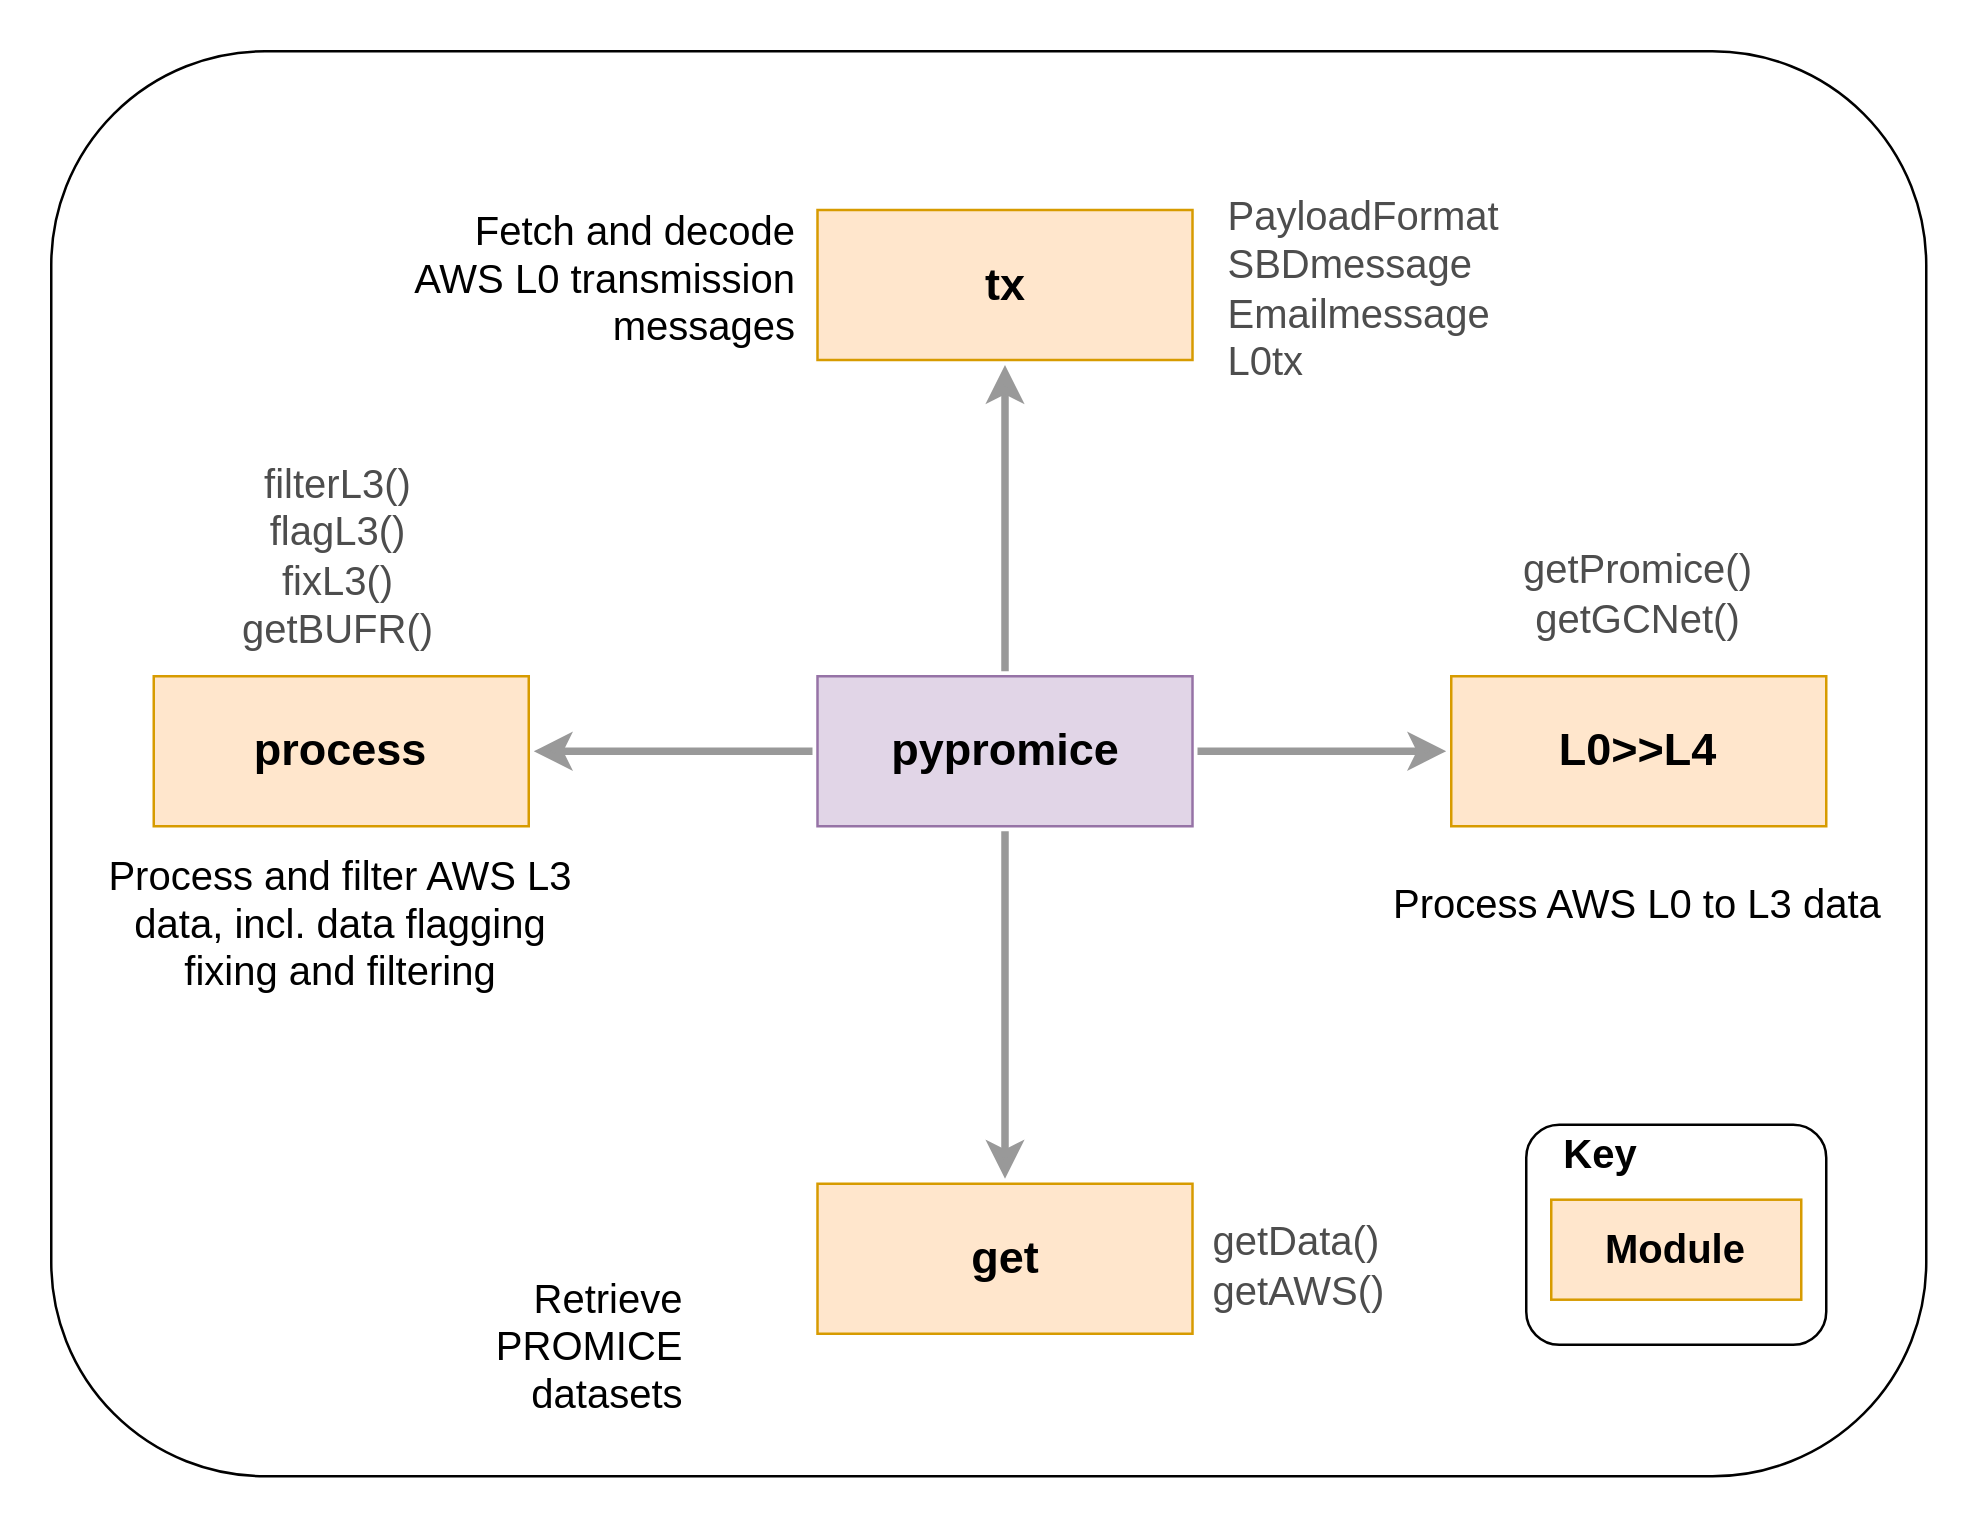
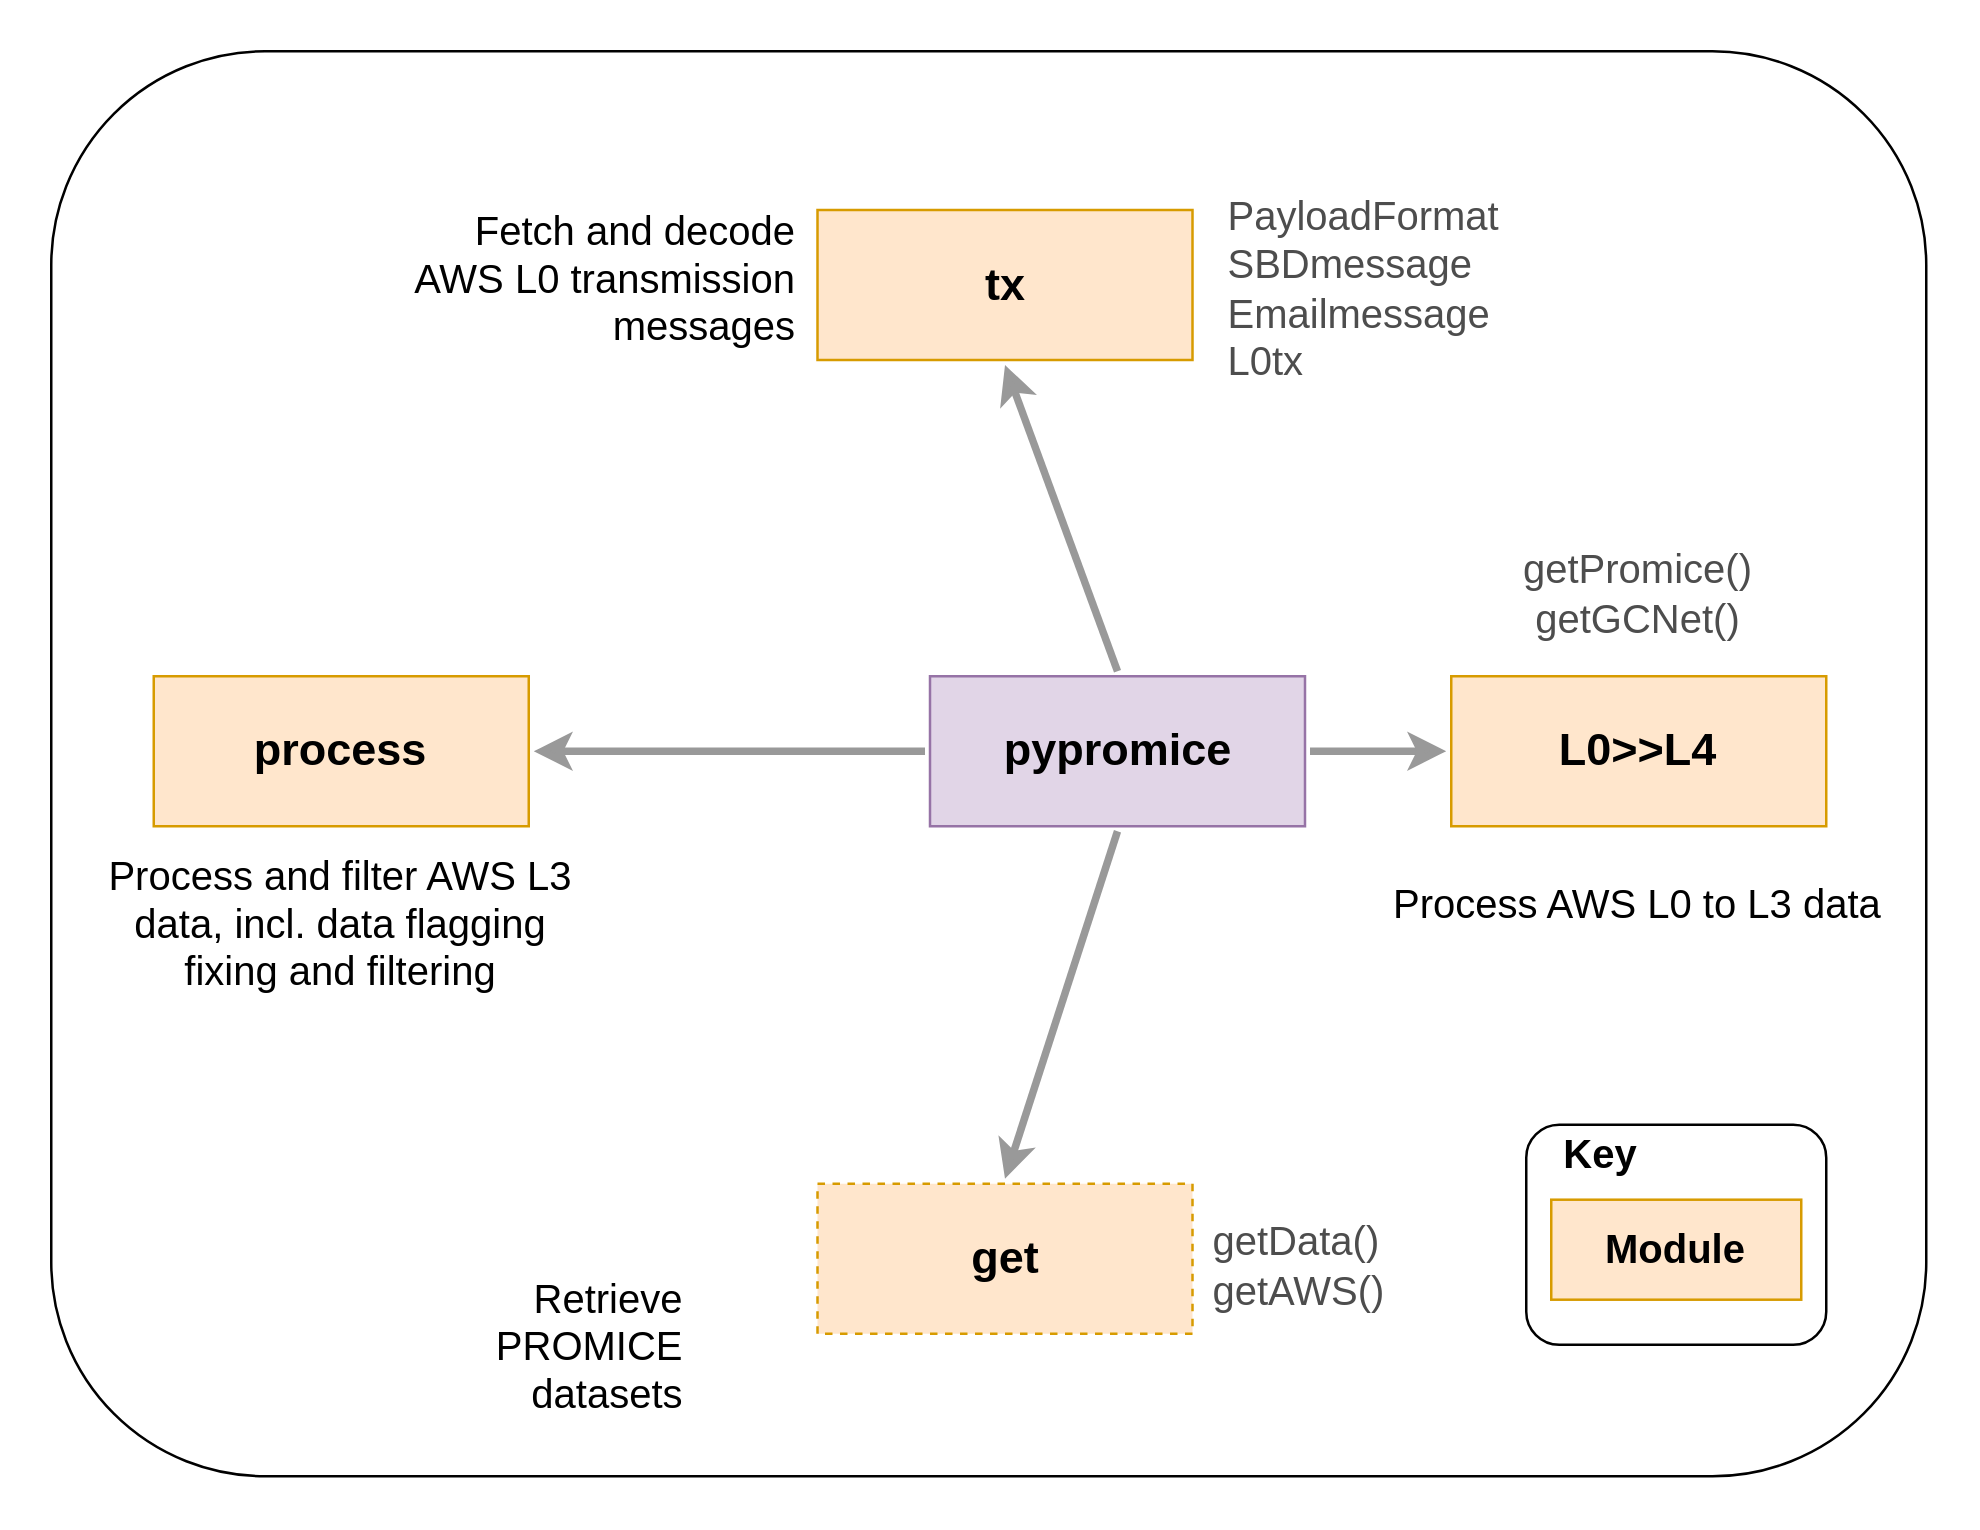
node "filterL3() flagL3() fixL3() getBUFR()": removed
node "pypromice": moved (1005, 751) -> (1118, 751)
node "get": style solid -> dashed
